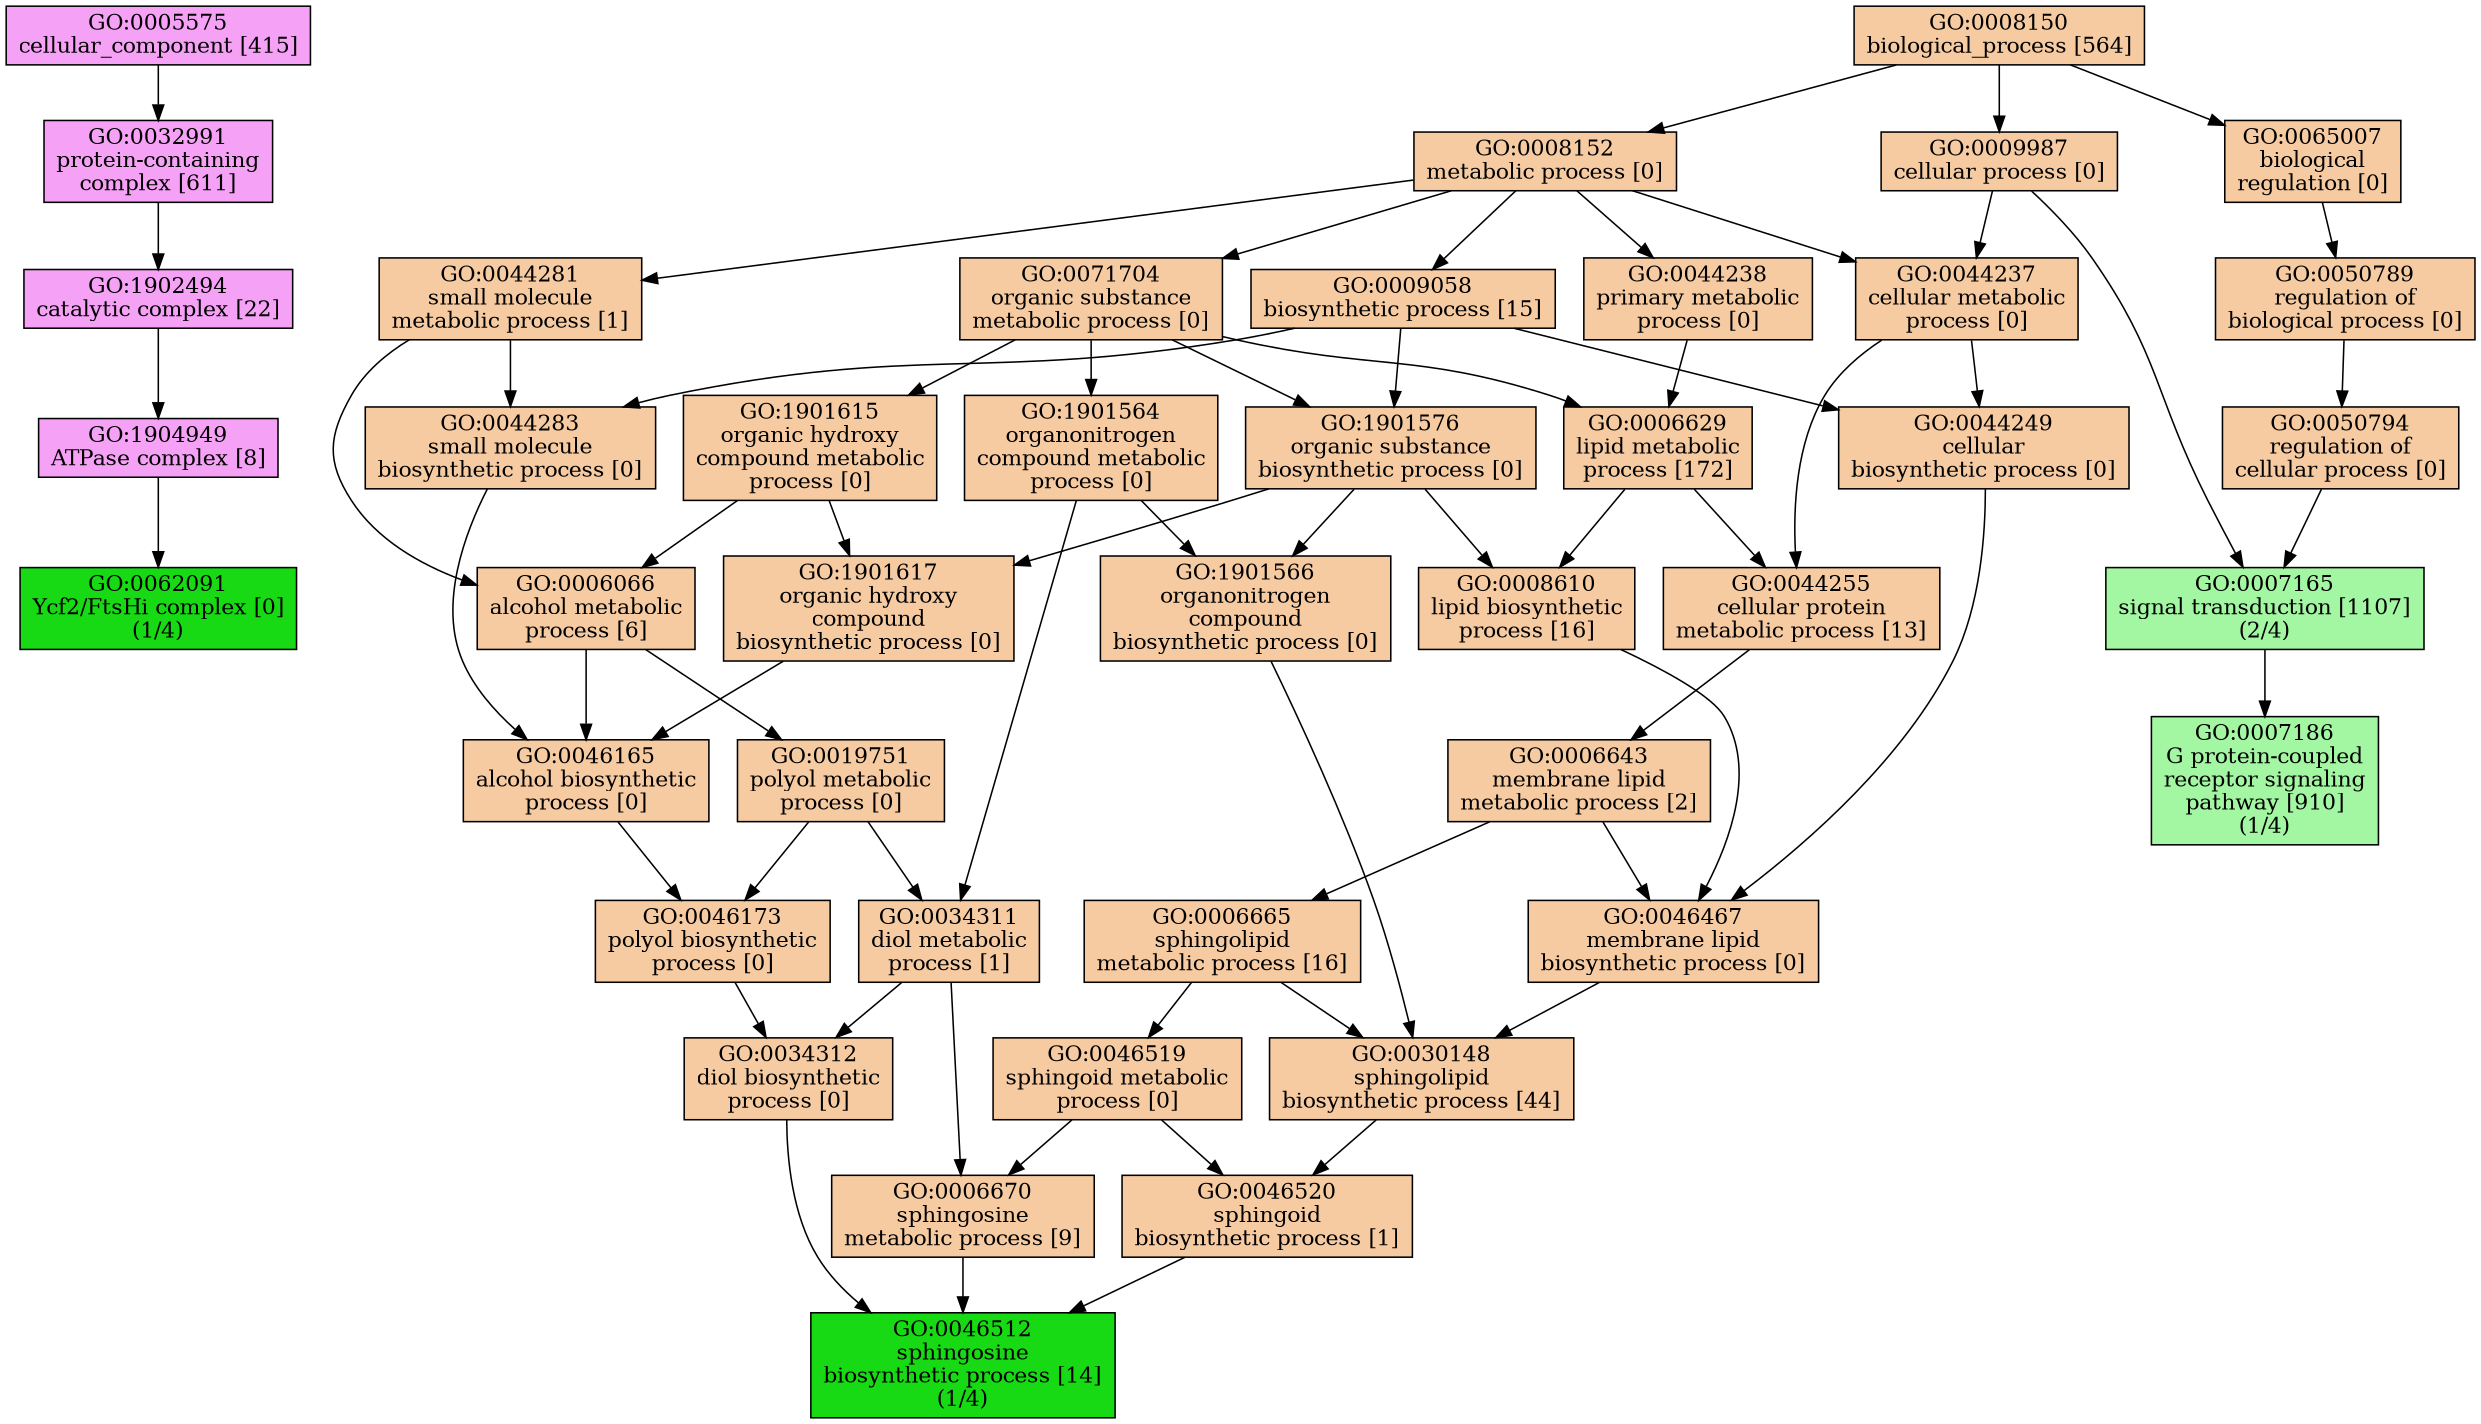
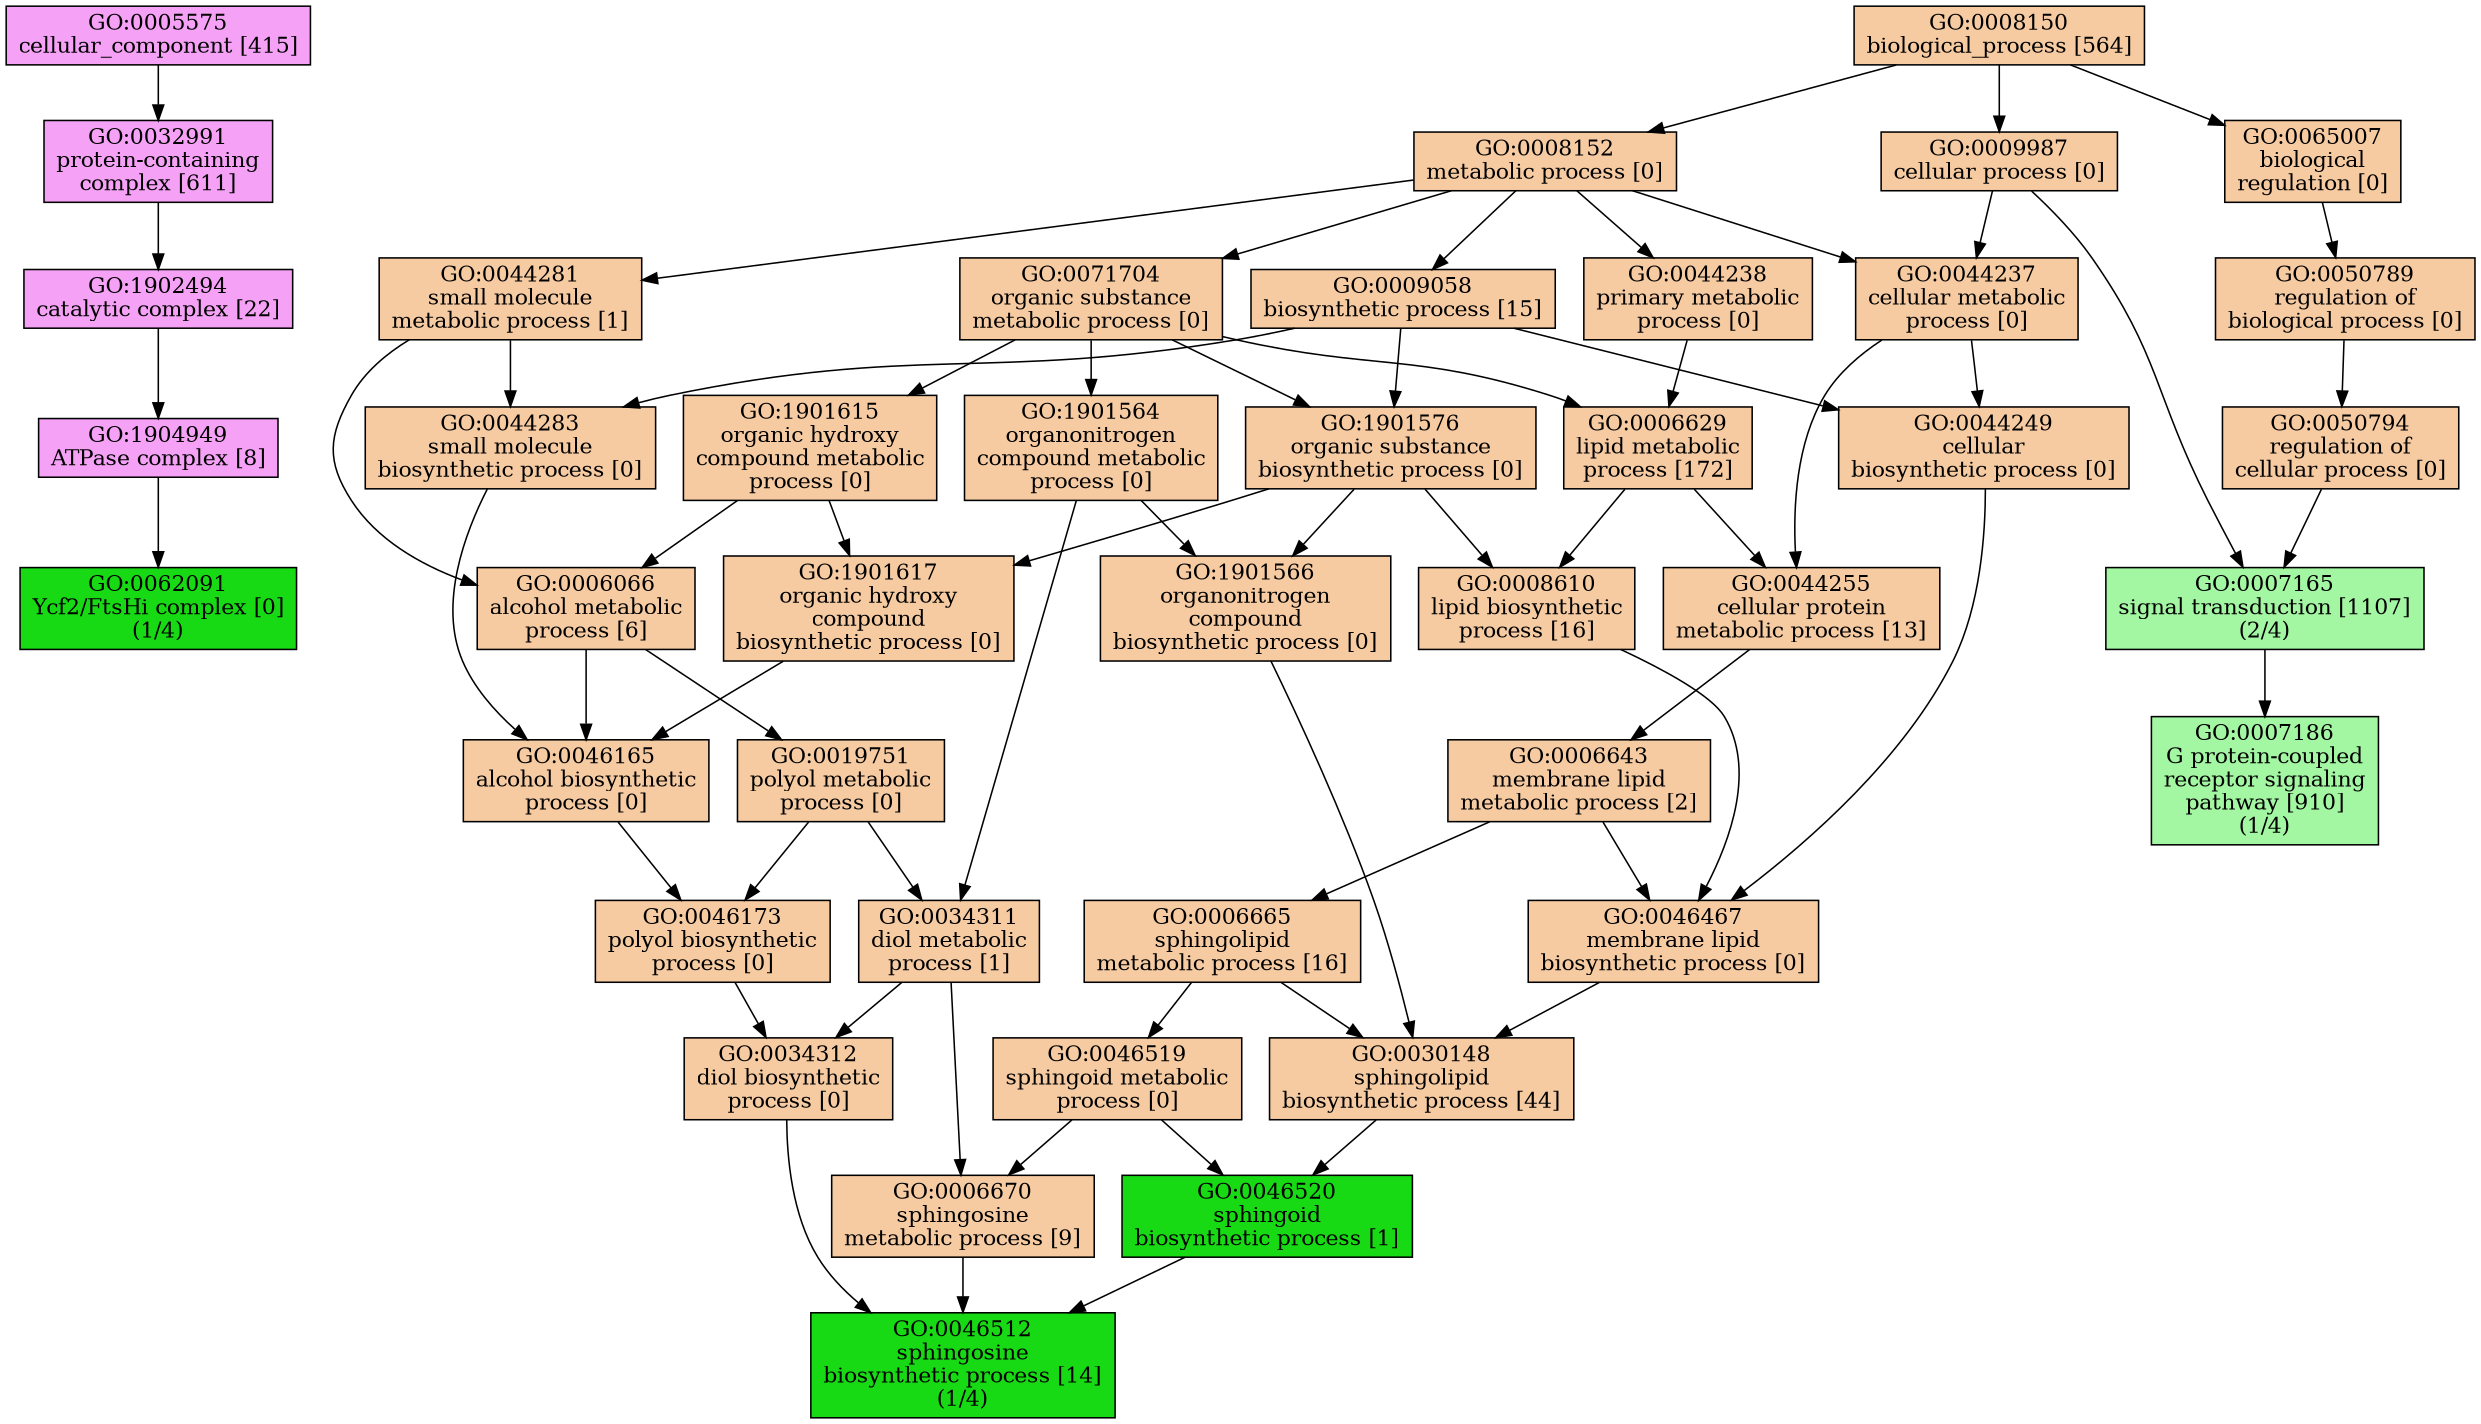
node "GO:0046520 sphingoid biosynthetic process [1]": fillcolor #f6cba2 -> #17da15
